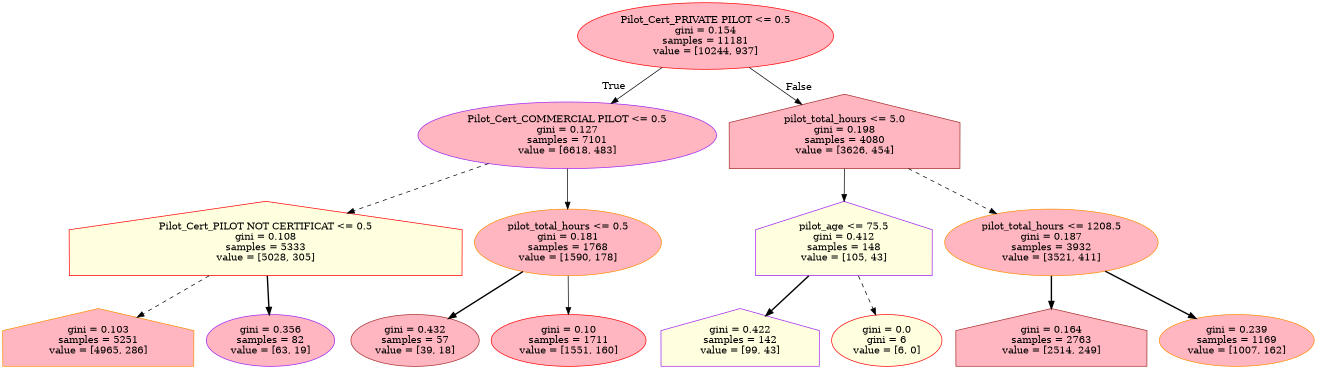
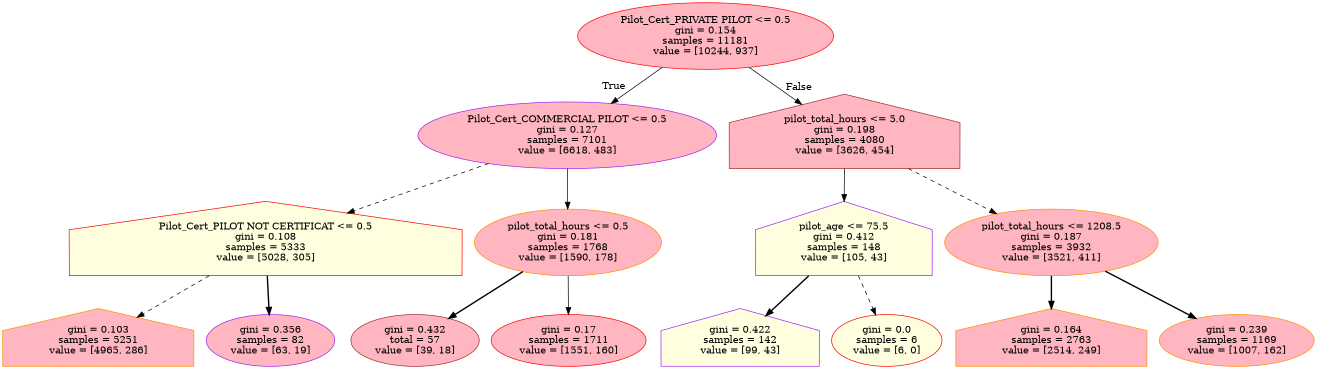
node "gini = 0.432 samples = 57 value = [39, 18]": label "gini = 0.432 samples = 57 value = [39, 18]" -> "gini = 0.432 total = 57 value = [39, 18]"
node "gini = 0.10 samples = 1711 value = [1551, 160]": label "gini = 0.10 samples = 1711 value = [1551, 160]" -> "gini = 0.17 samples = 1711 value = [1551, 160]"
node "gini = 0.0 gini = 6 value = [6, 0]": label "gini = 0.0 gini = 6 value = [6, 0]" -> "gini = 0.0 samples = 6 value = [6, 0]"
node "gini = 0.164 samples = 2763 value = [2514, 249]": color brown -> darkorange
